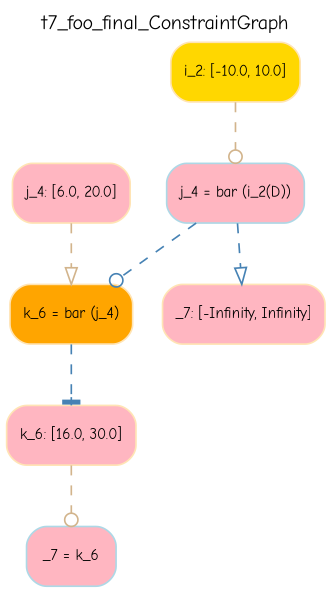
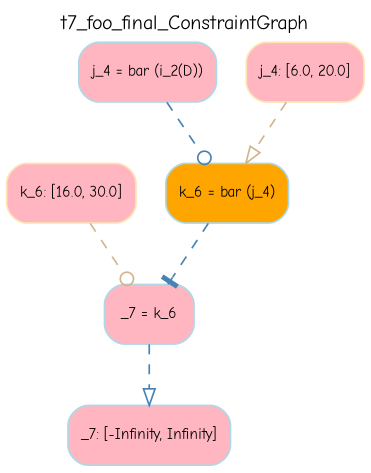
node "i_2: [-10.0, 10.0]": removed
edge "j_4 = bar (i_2(D))" -> "_7: [-Infinity, Infinity]": now "_7 = k_6" -> "_7: [-Infinity, Infinity]"
node "k_6 = bar (j_4)": color moccasin -> lightblue
node "_7: [-Infinity, Infinity]": color moccasin -> lightblue
edge "k_6 = bar (j_4)" -> "k_6: [16.0, 30.0]": now "k_6 = bar (j_4)" -> "_7 = k_6"
